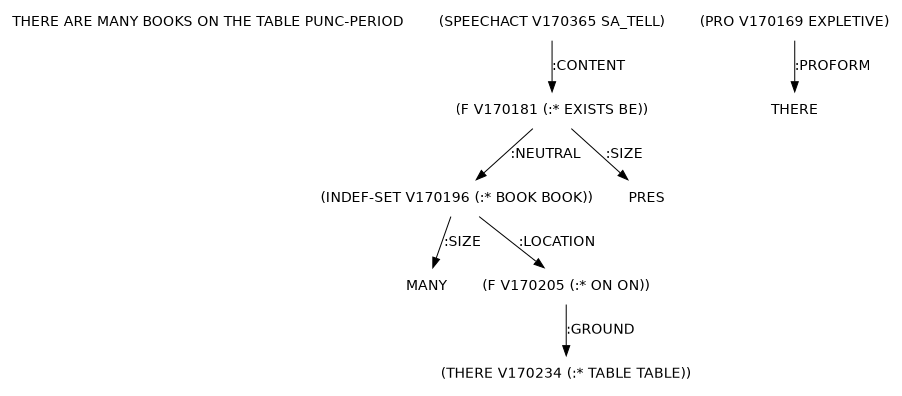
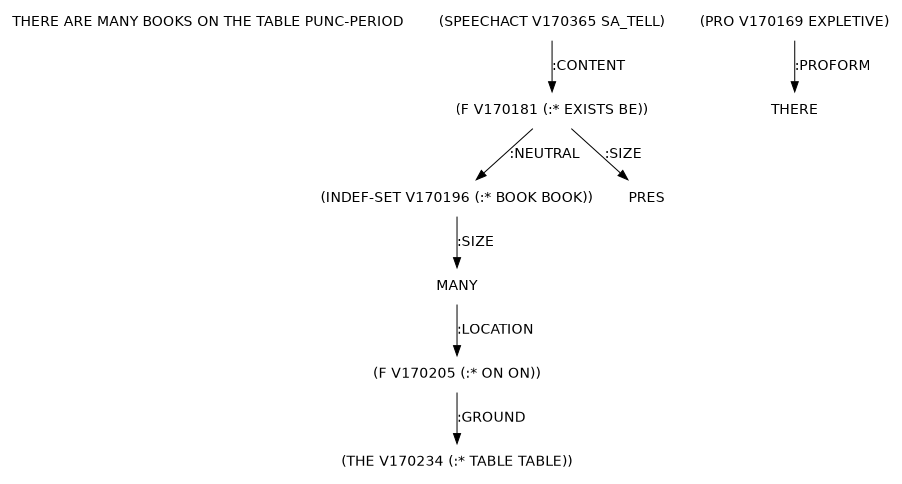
edge "(INDEF-SET V170196 (:* BOOK BOOK))" -> "(F V170205 (:* ON ON))": now "MANY" -> "(F V170205 (:* ON ON))"
node "(THERE V170234 (:* TABLE TABLE))": label "(THERE V170234 (:* TABLE TABLE))" -> "(THE V170234 (:* TABLE TABLE))"
